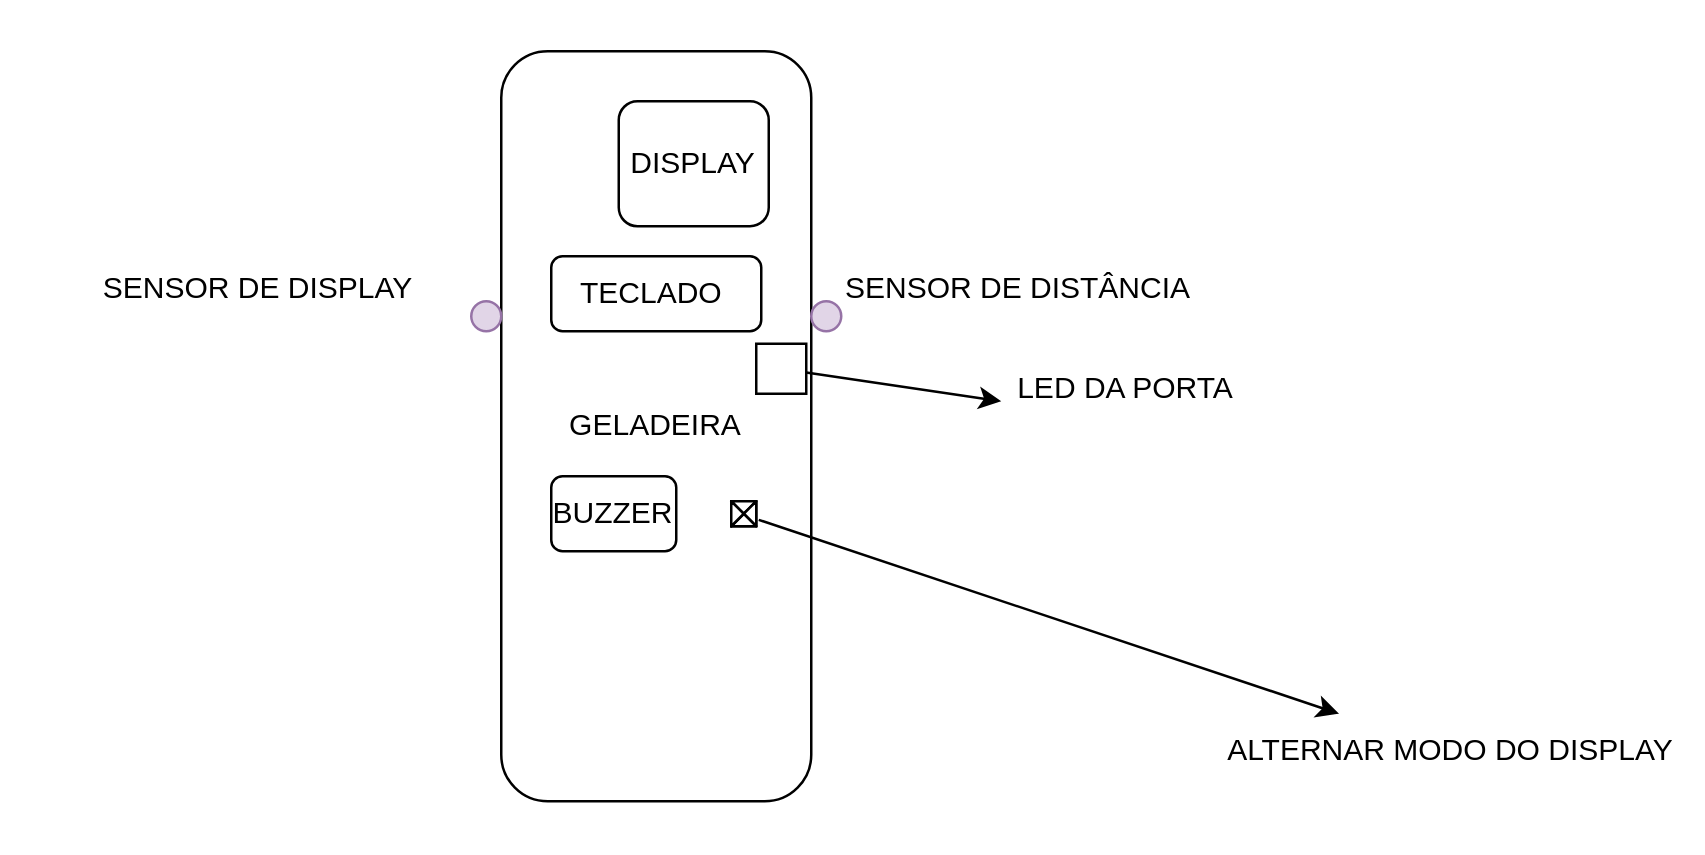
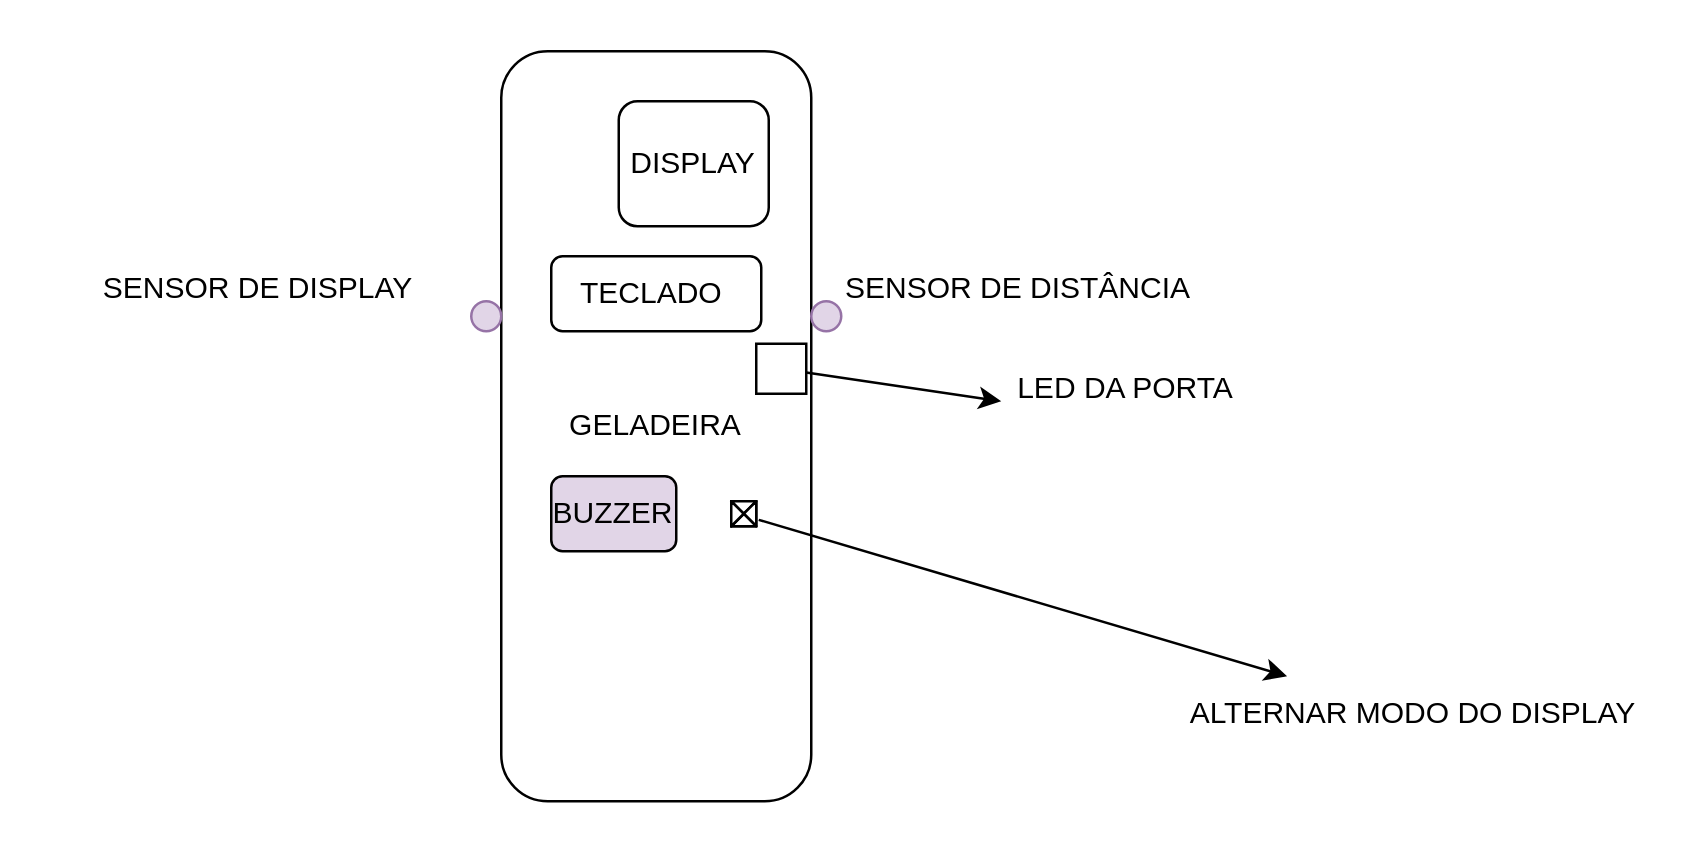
node "BUZZER": fillcolor #ffffff -> #e1d5e7
node "ALTERNAR MODO DO DISPLAY": moved (1451, 751) -> (1414, 714)
